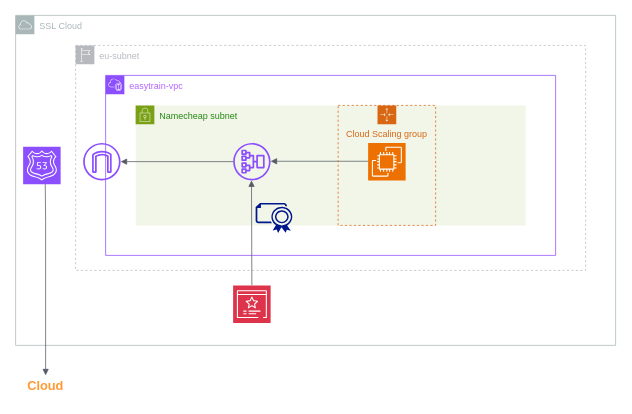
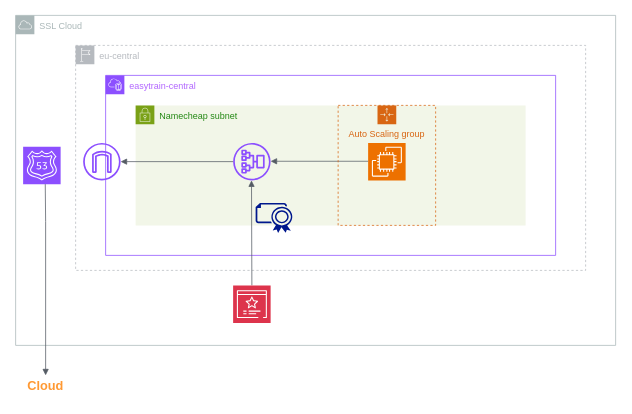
node "eu-subnet": label "eu-subnet" -> "eu-central"
node "easytrain-vpc": label "easytrain-vpc" -> "easytrain-central"
node "Cloud Scaling group": label "Cloud Scaling group" -> "Auto Scaling group"
